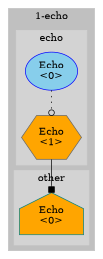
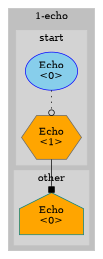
cluster "echo": label "echo" -> "start"
